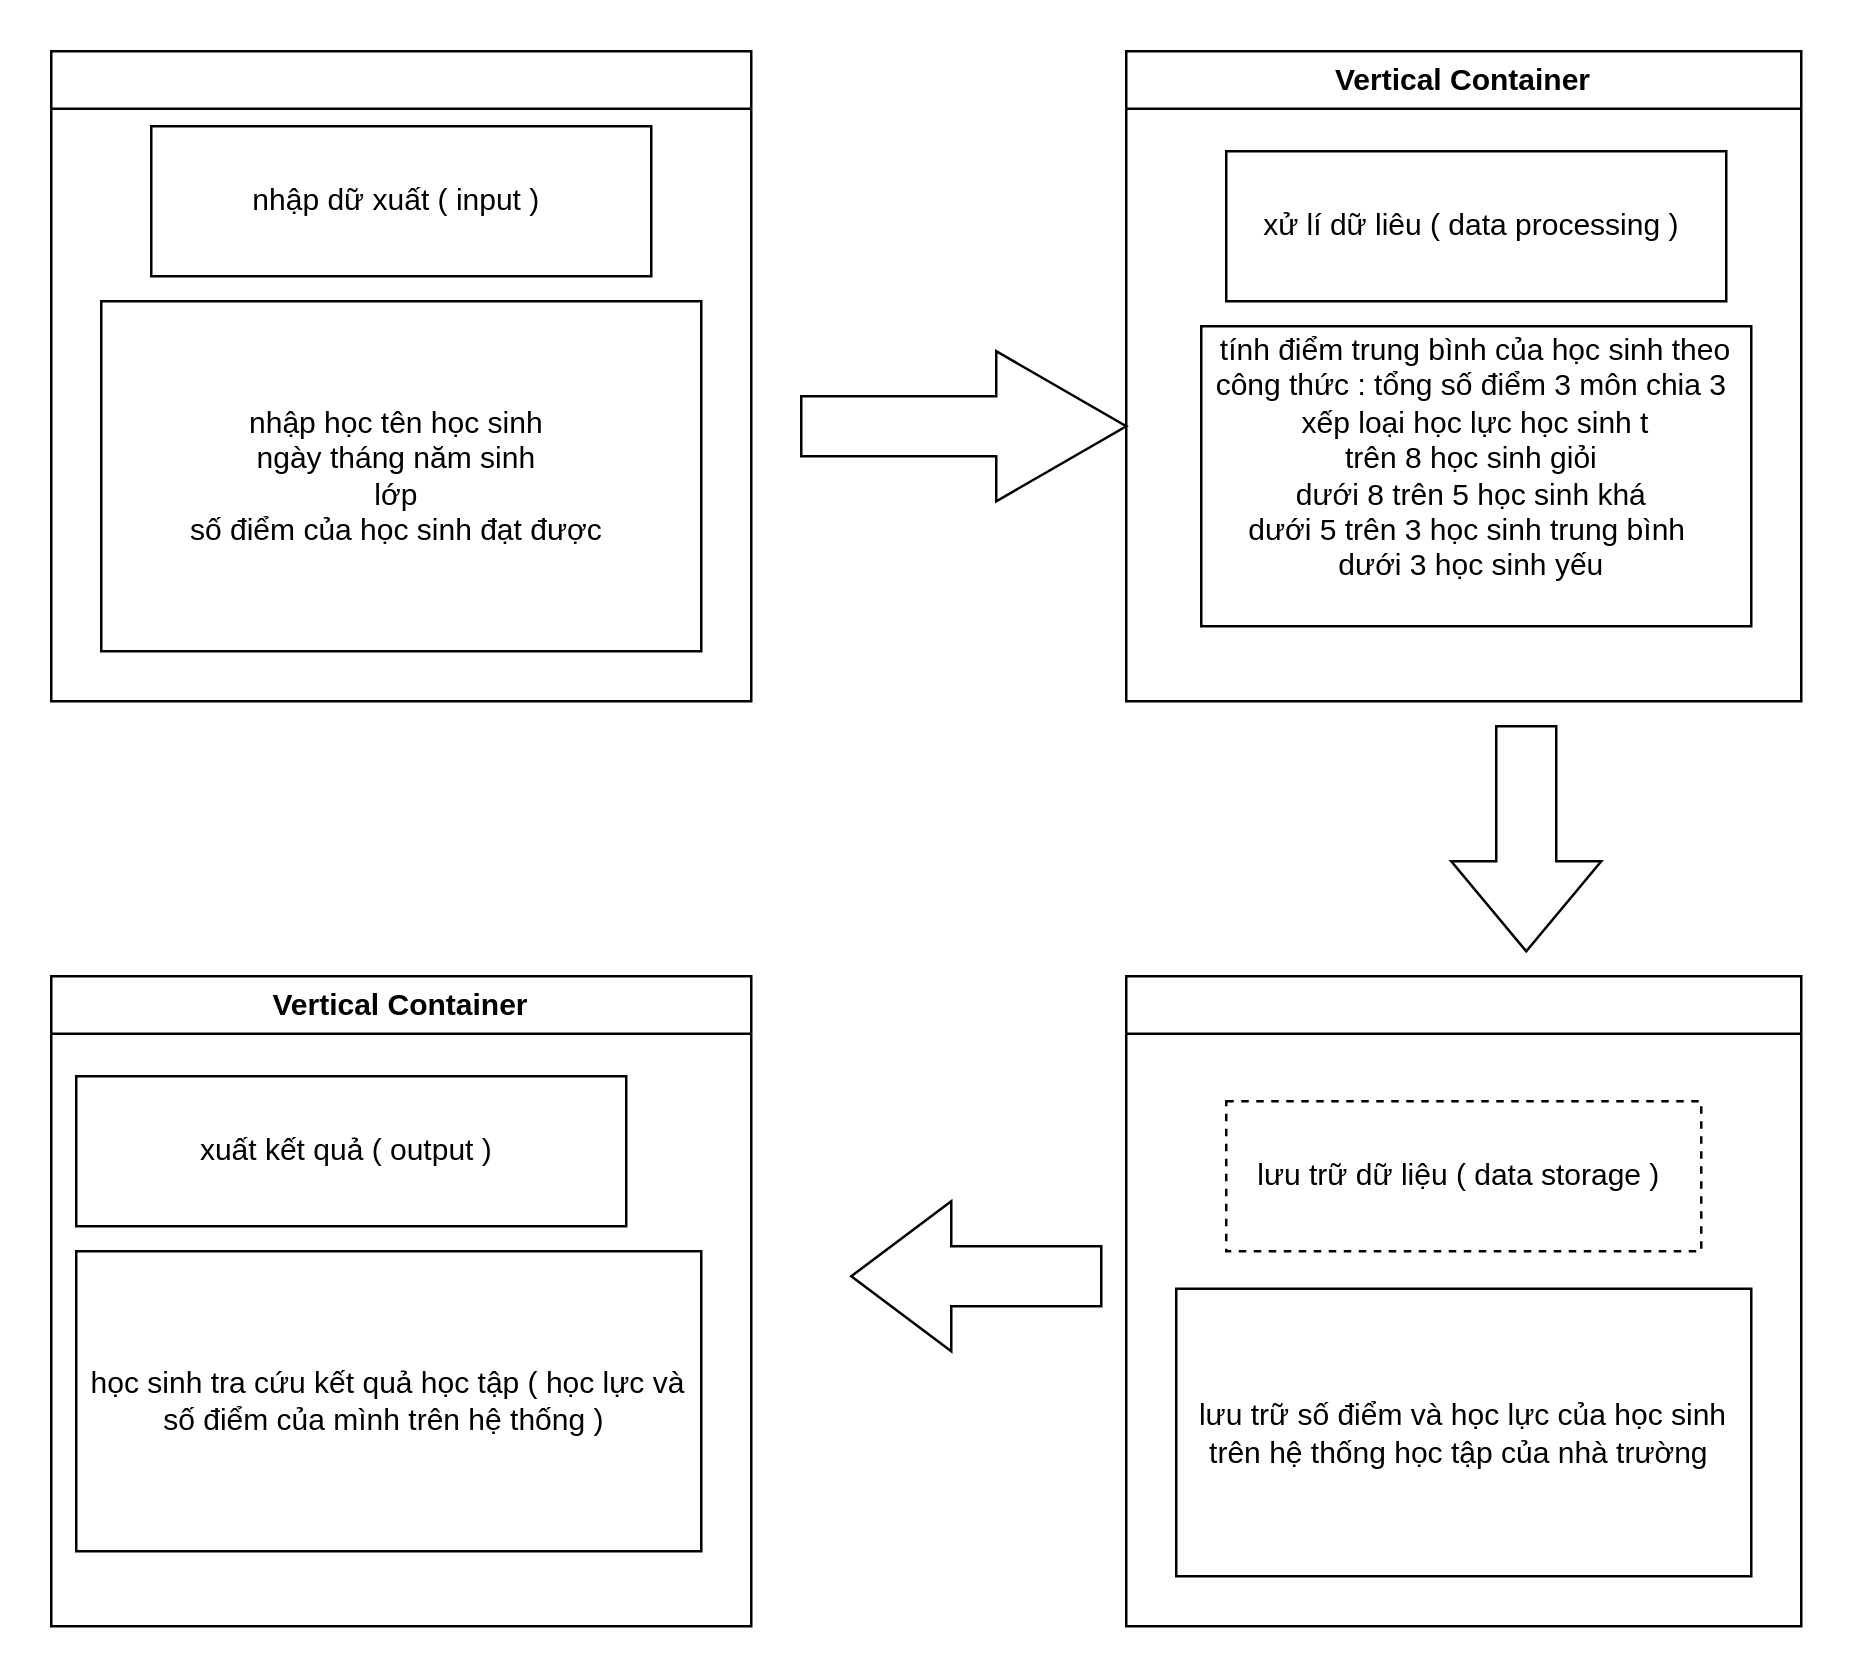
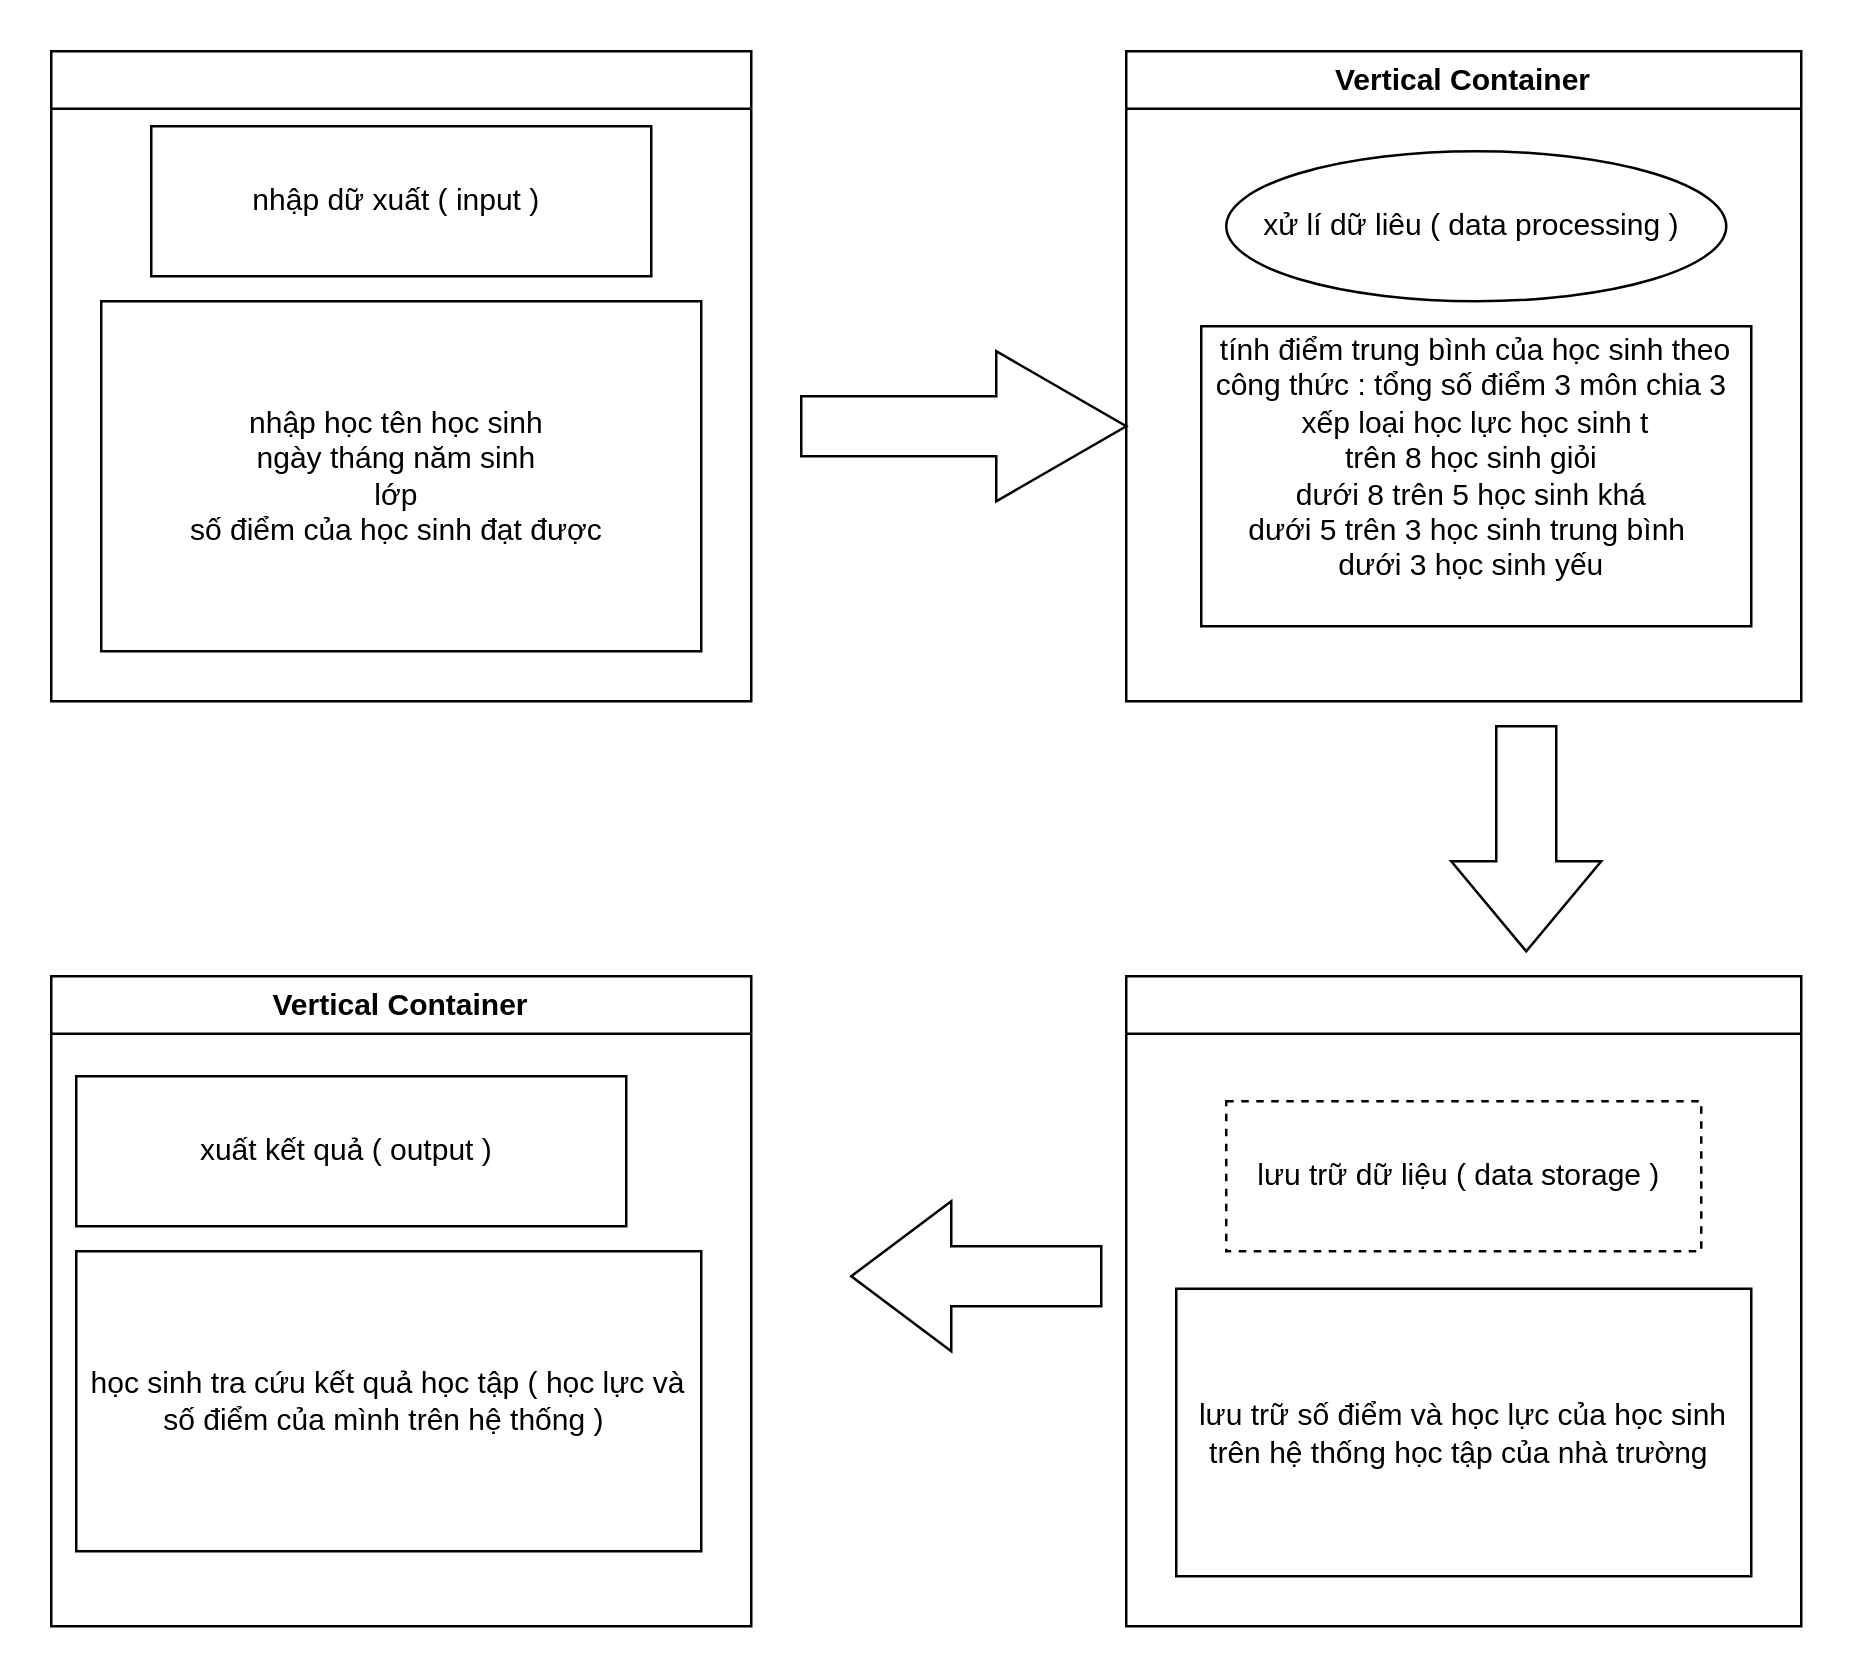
node "xử lí dữ liêu ( data processing )": shape rectangle -> ellipse
